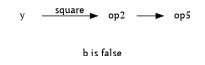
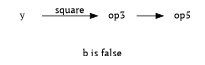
node "op2": label "op2" -> "op3"
